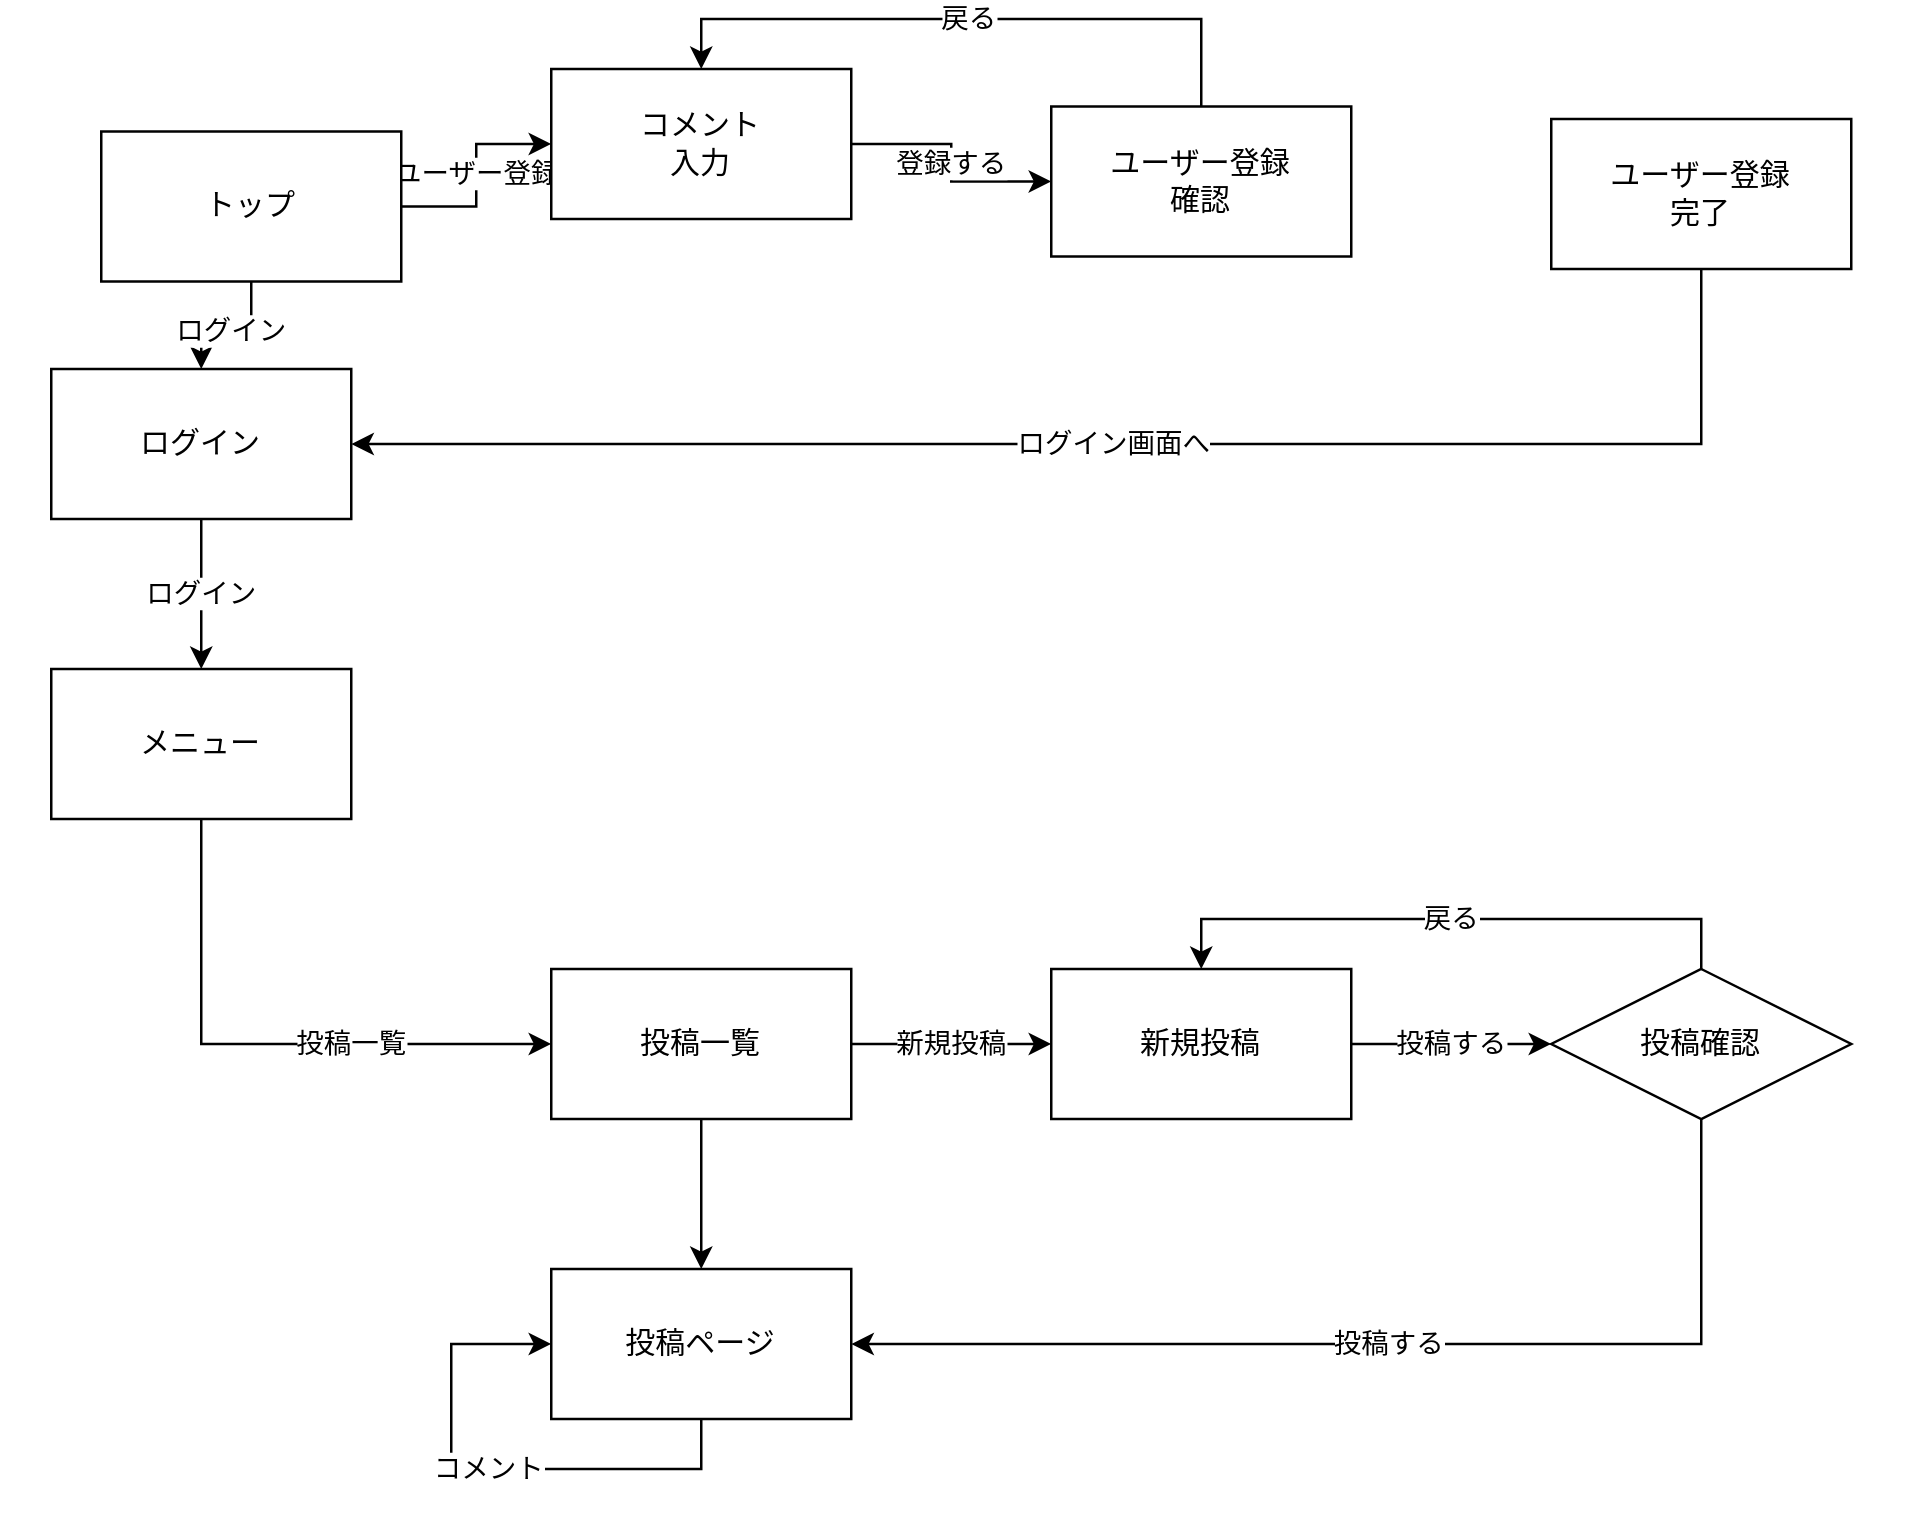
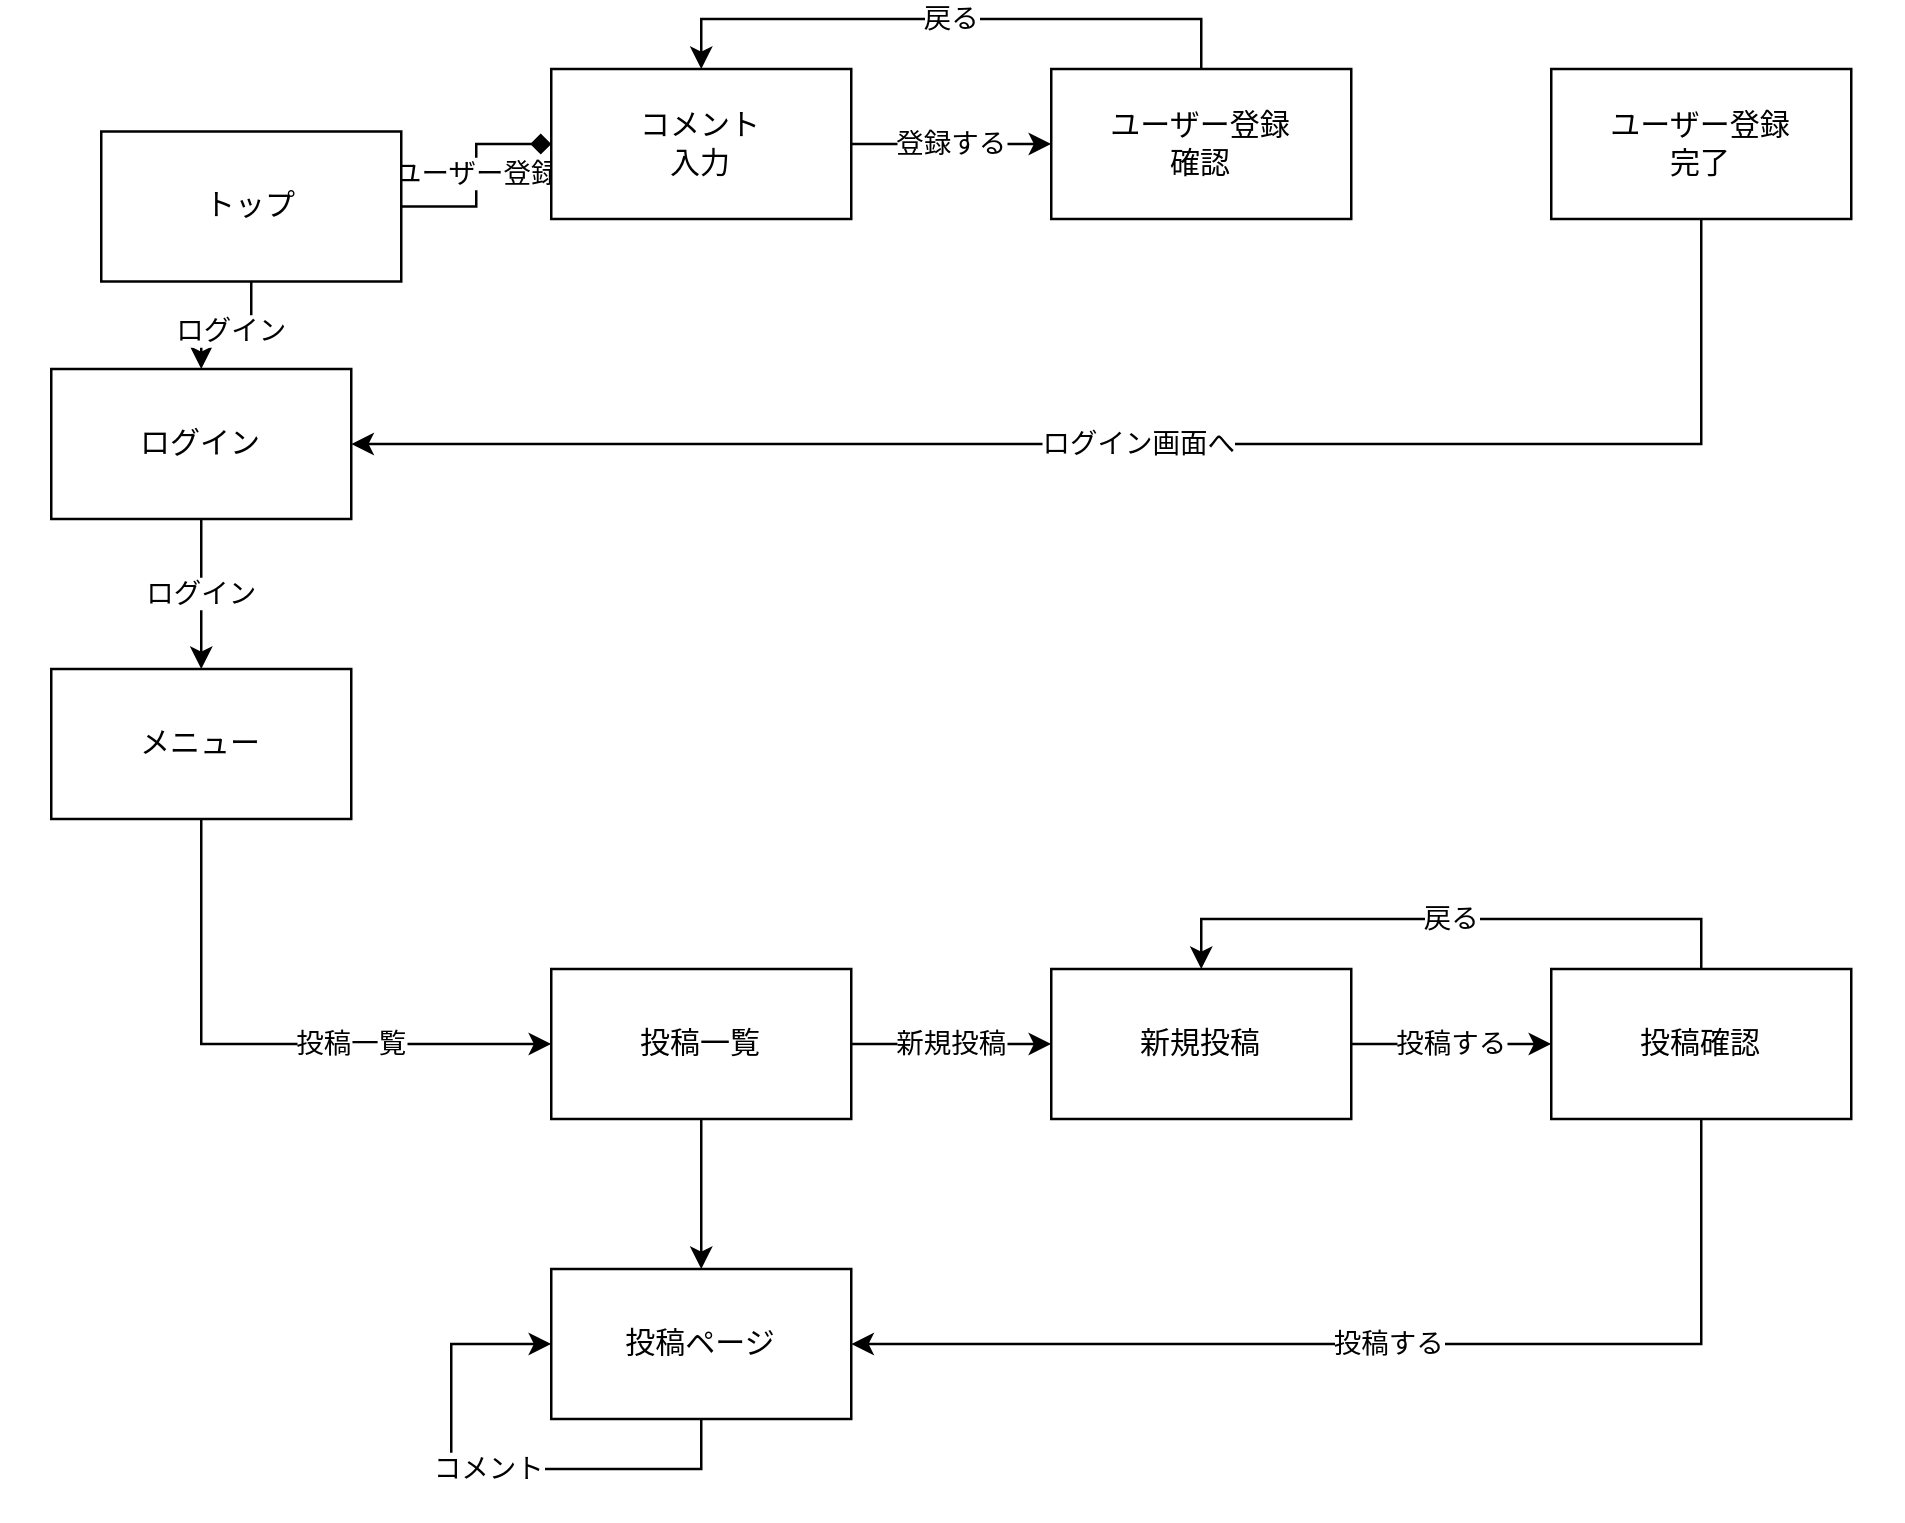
edge "トップ" -> "コメント 入力": arrowhead classic -> diamond
node "ユーザー登録 確認": moved (1201, 181) -> (1201, 144)
node "ユーザー登録 完了": moved (1701, 194) -> (1701, 144)
node "投稿確認": shape diamond -> rectangle
